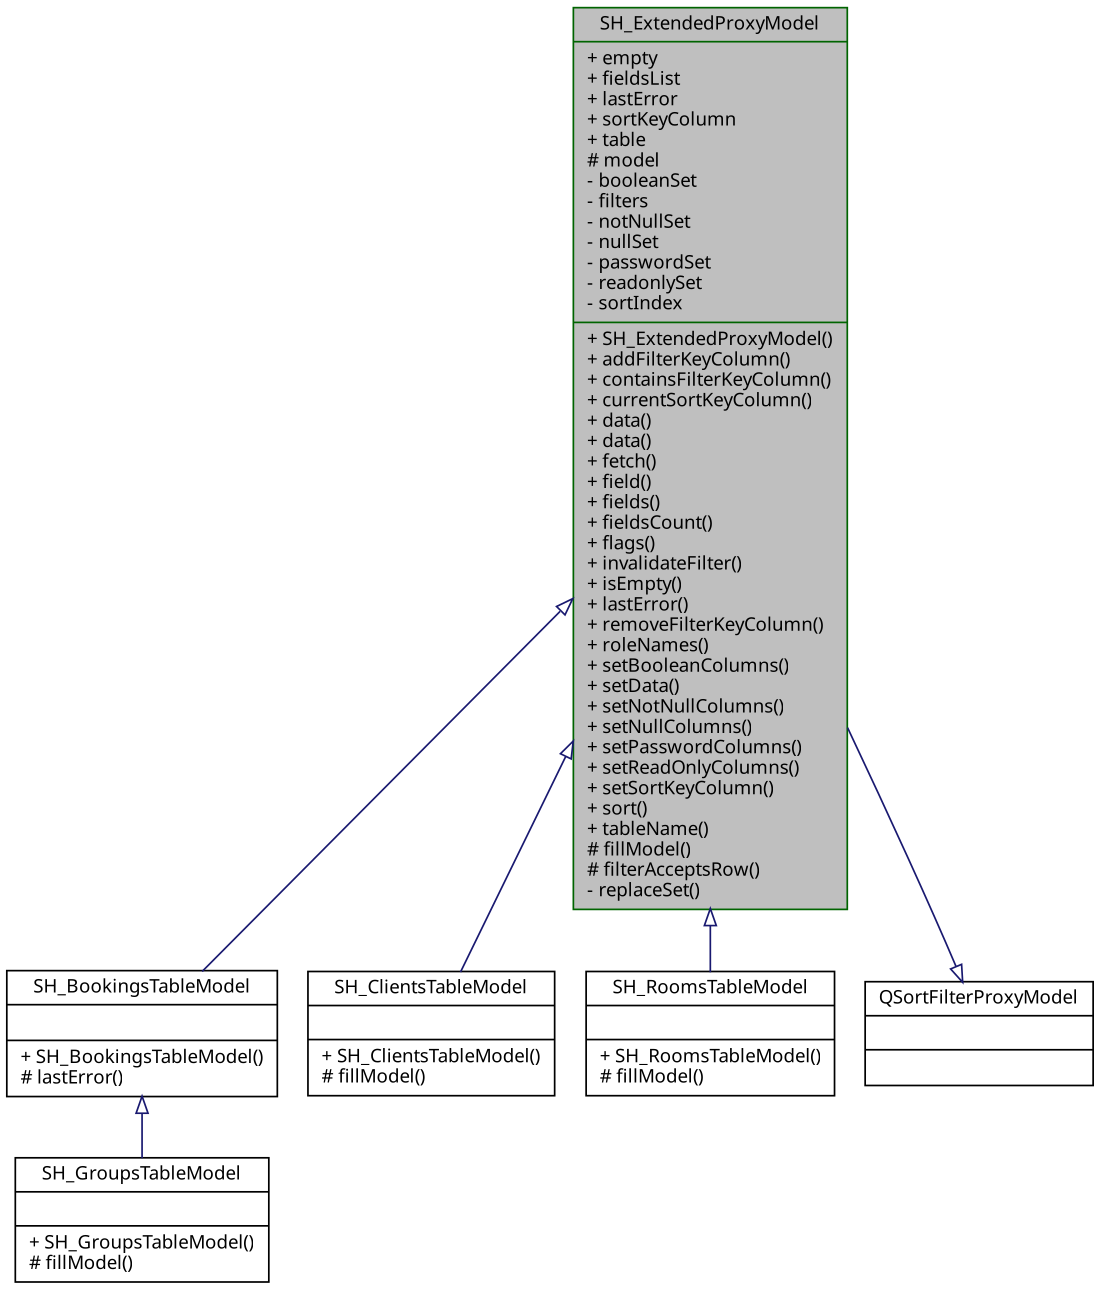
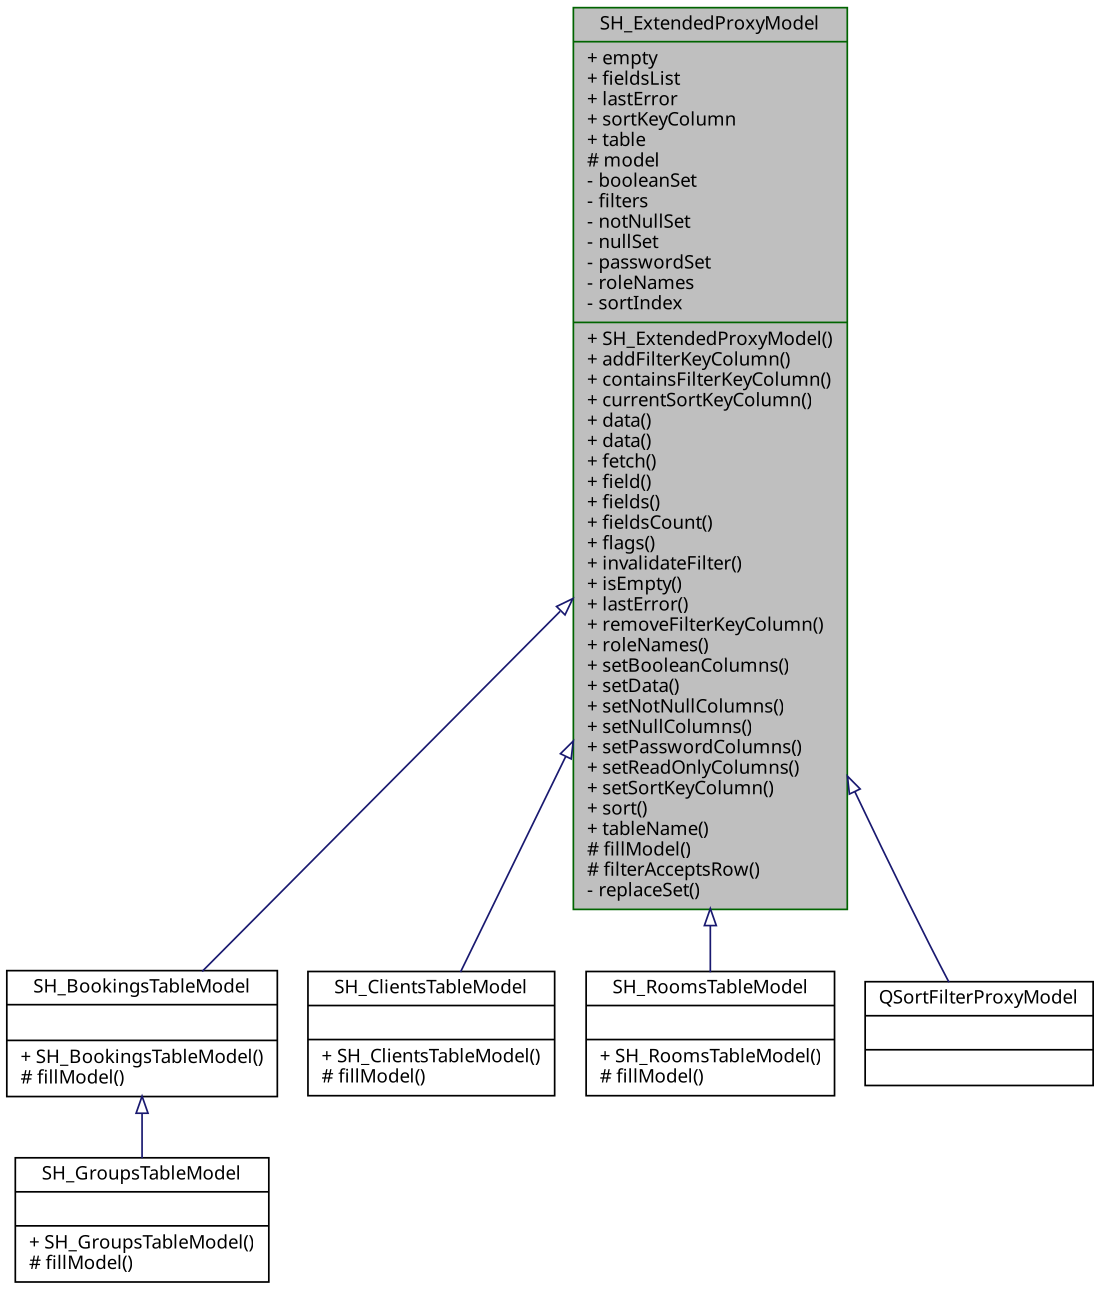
node "SH_ExtendedProxyModel": text "- readonlySet" -> "- roleNames"
edge "SH_ExtendedProxyModel" -> "QSortFilterProxyModel": reversed
node "SH_BookingsTableModel": text "# lastError()" -> "# fillModel()"
